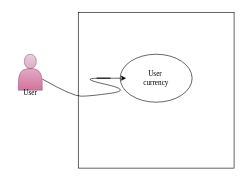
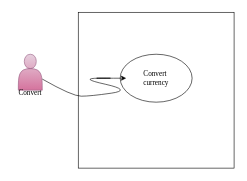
node "User currency": label "User currency" -> "Convert currency"
node "User": label "User" -> "Convert"
